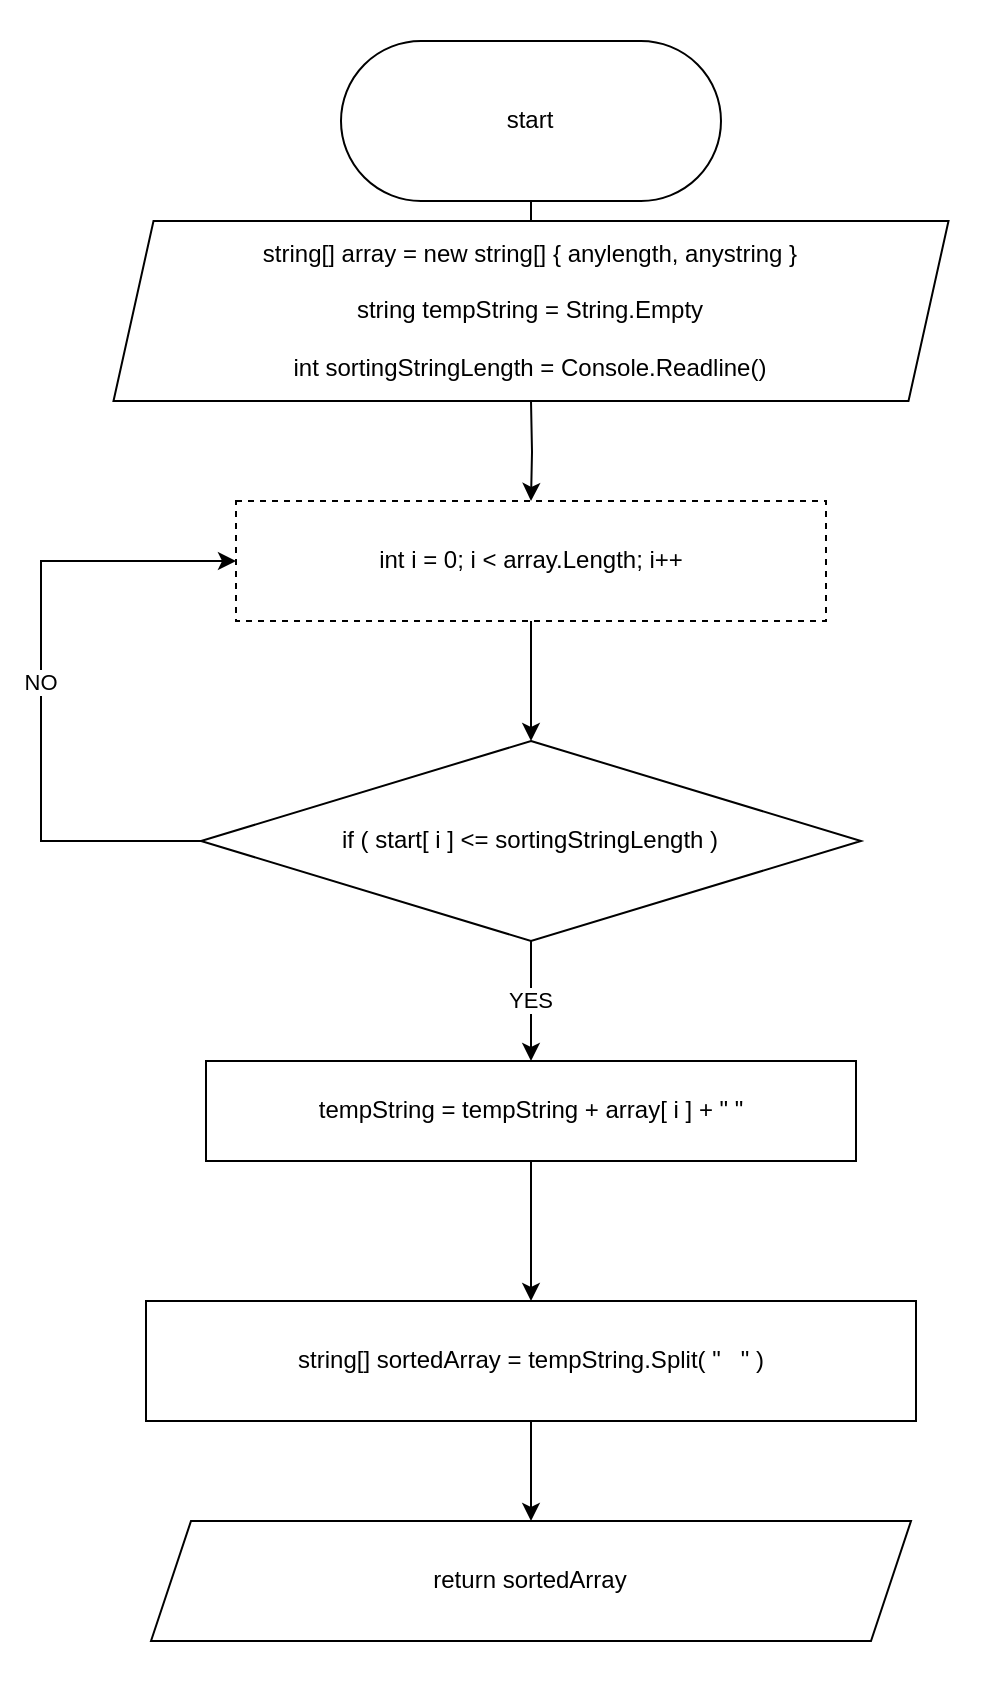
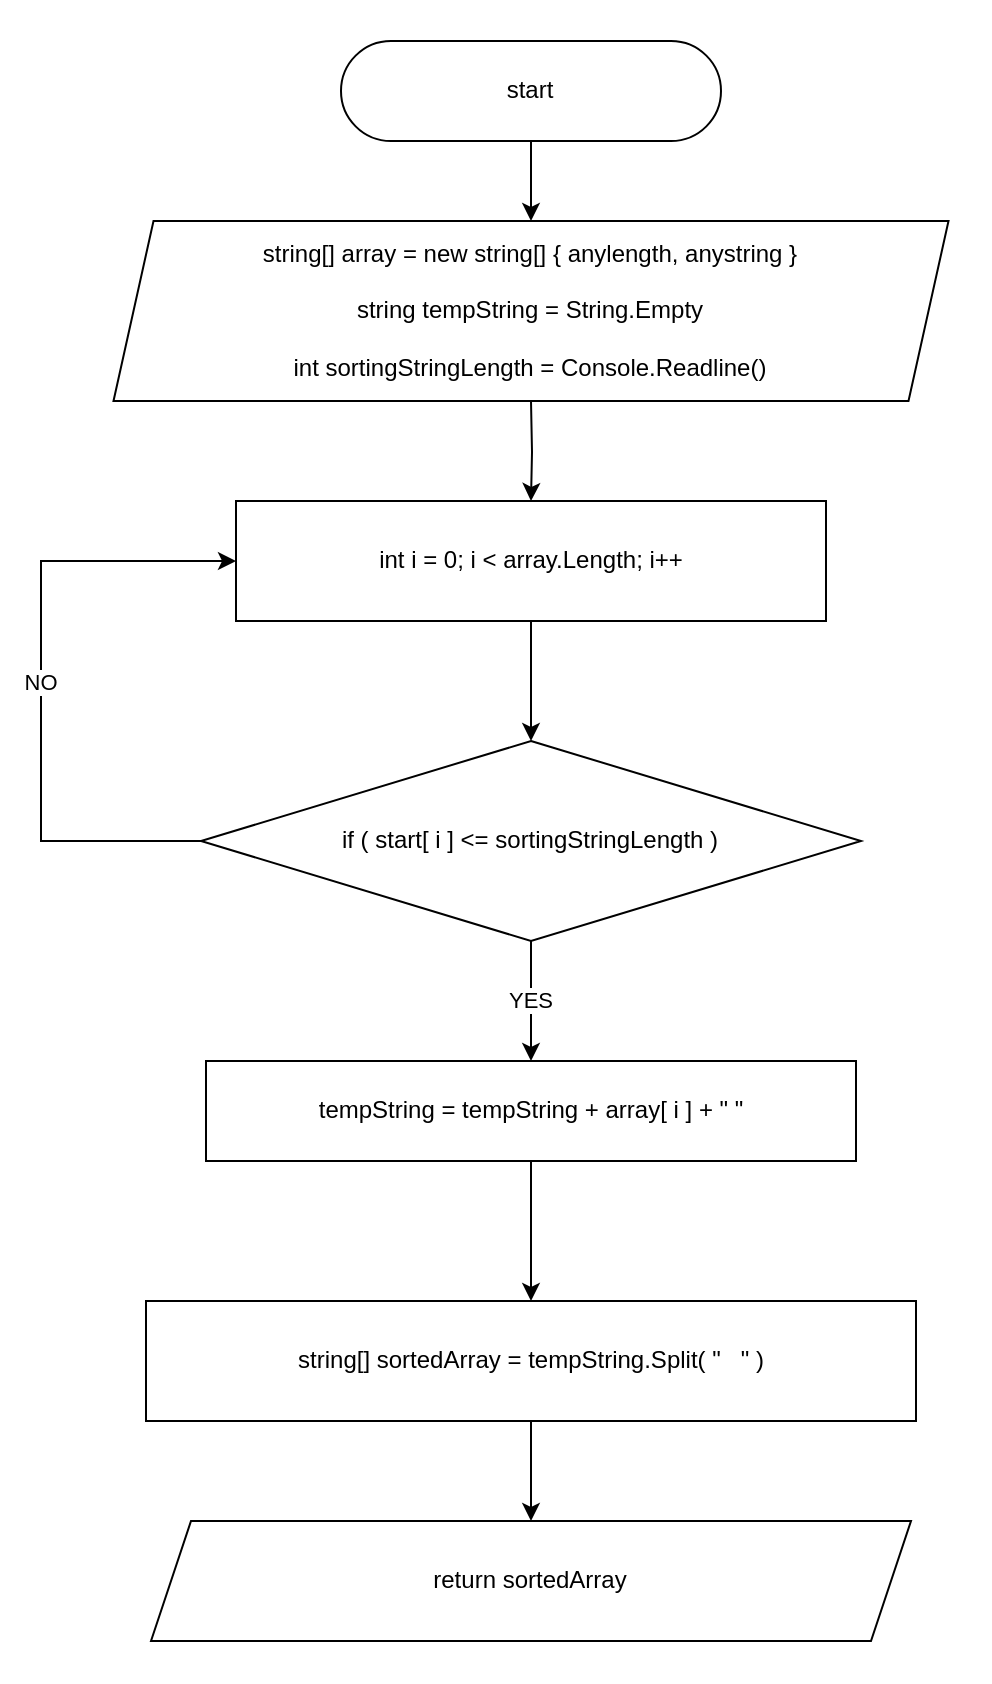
node "start": size 380x160 -> 380x100
node "int i = 0; i < array.Length; i++": style dashed -> solid
